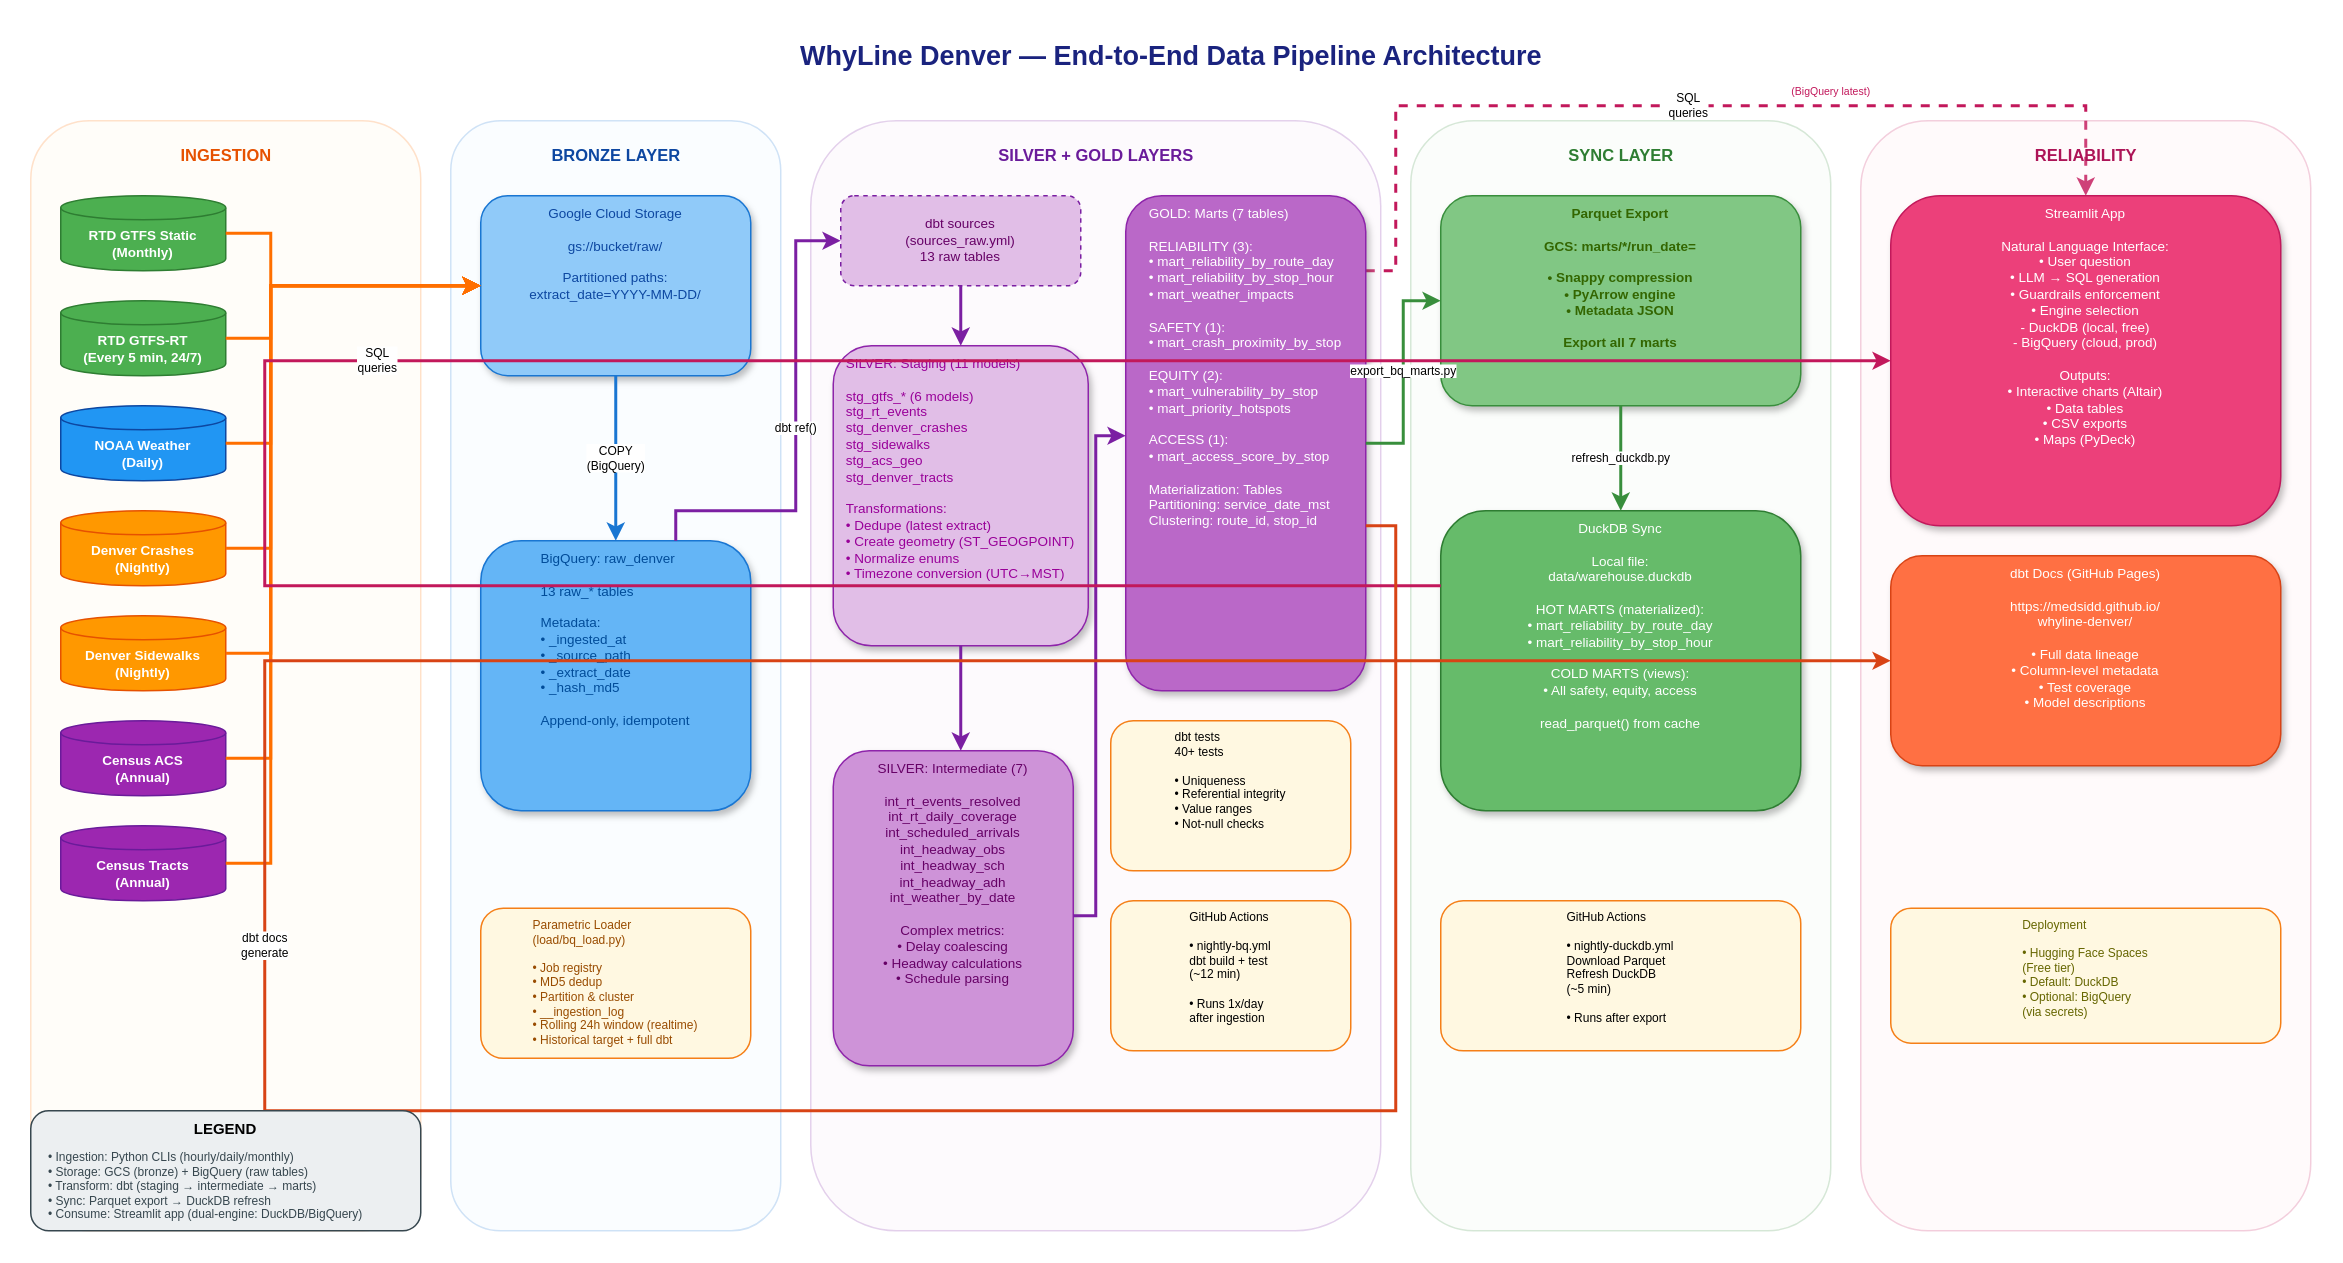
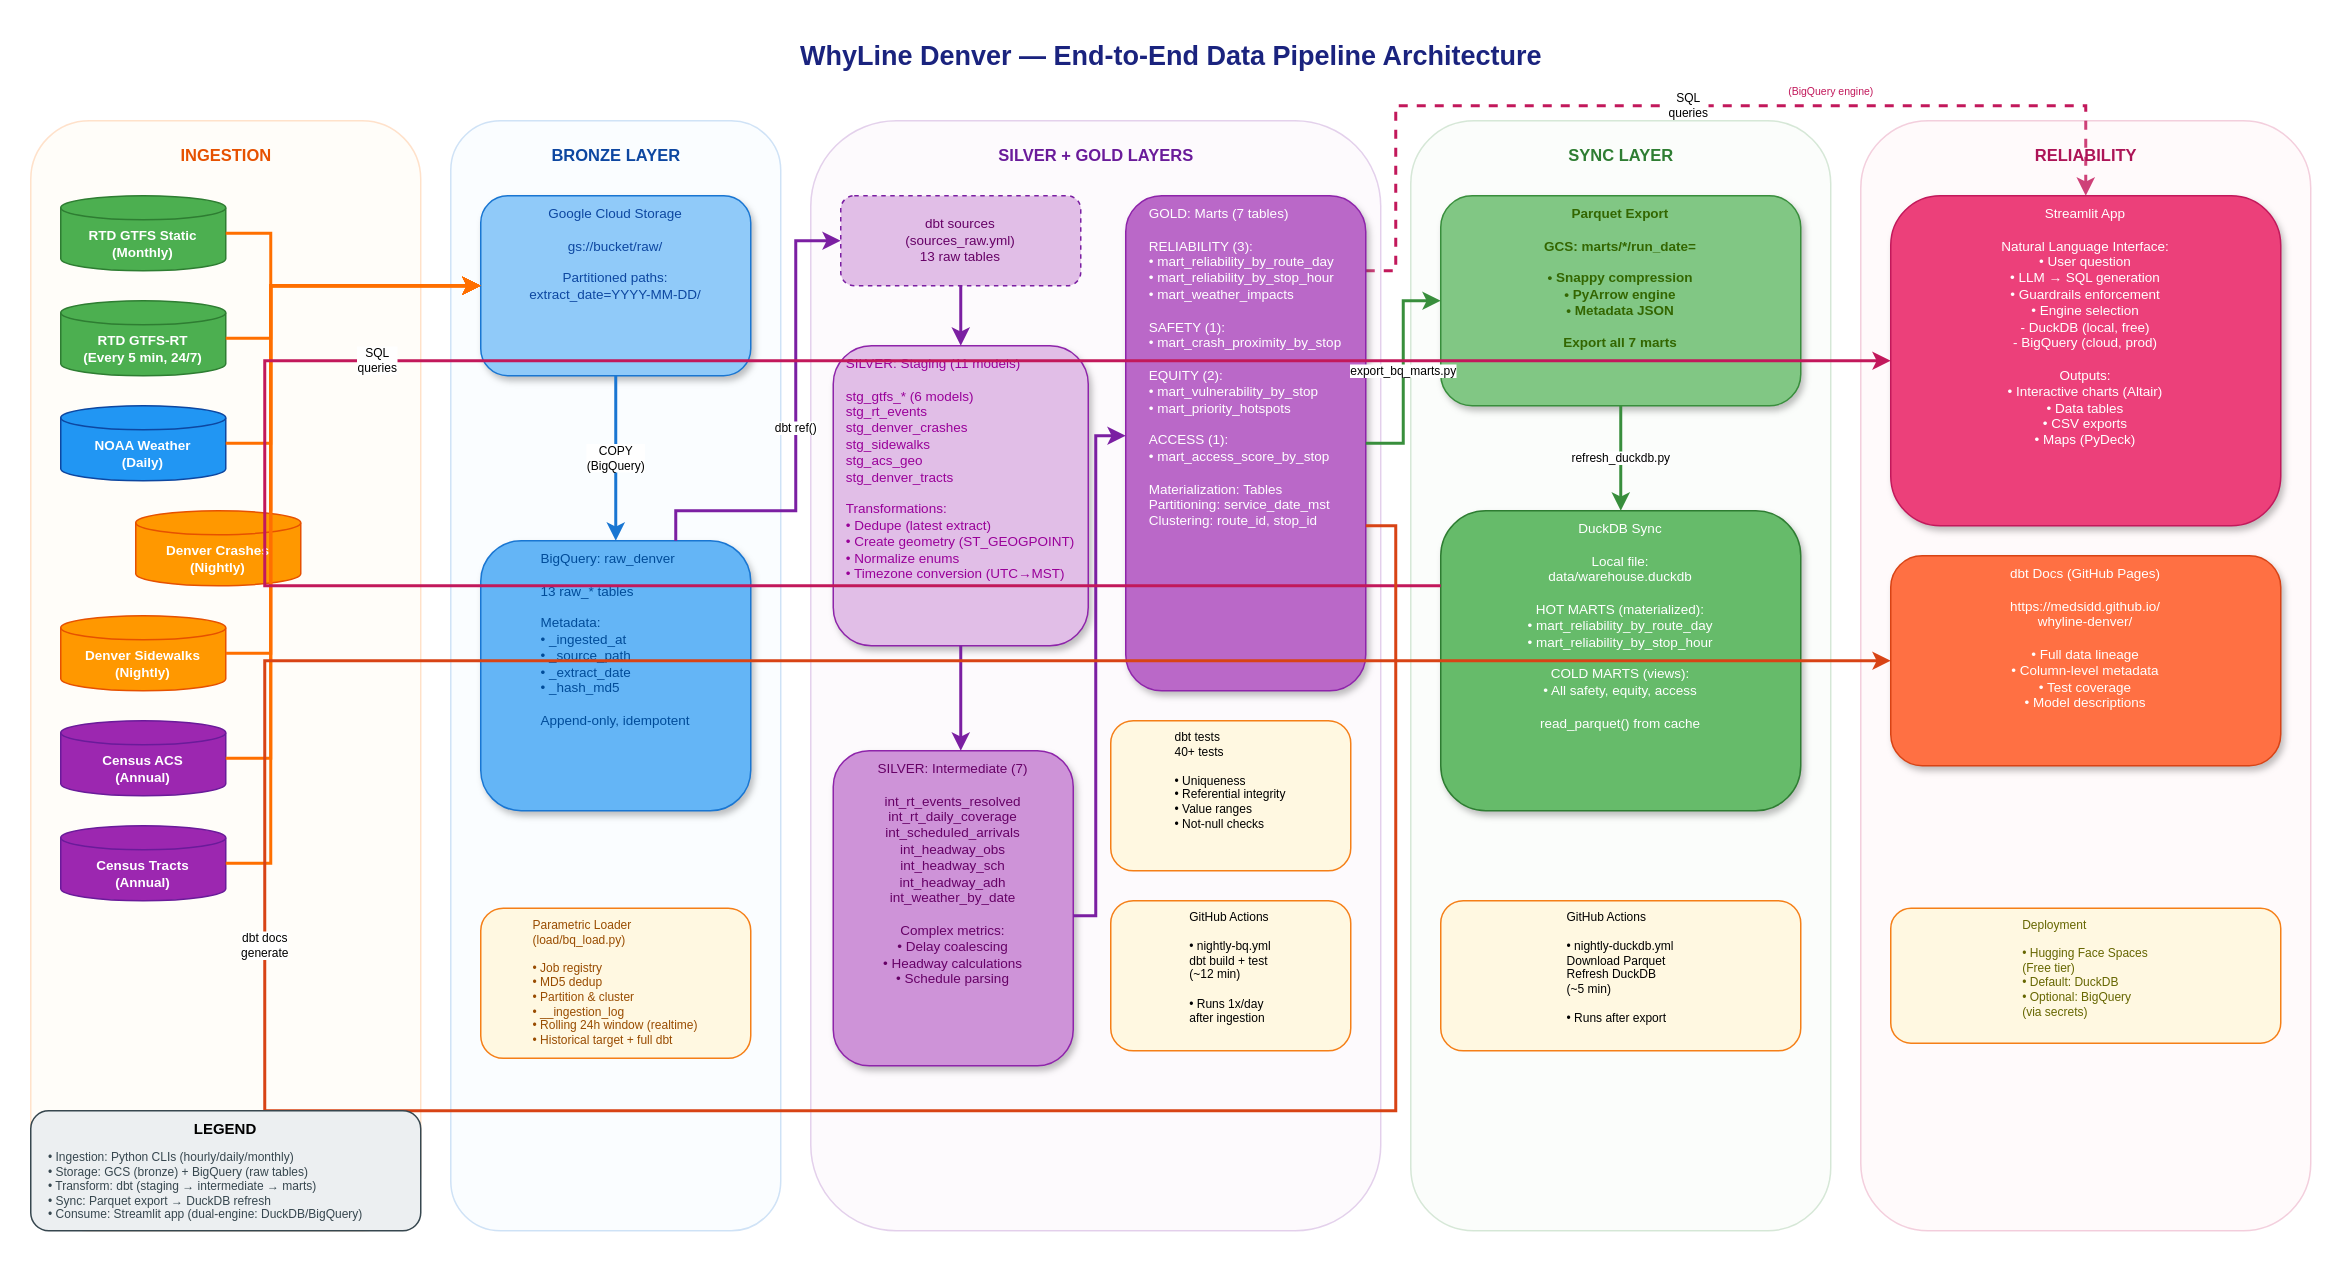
node "(BigQuery latest)": label "(BigQuery latest)" -> "(BigQuery engine)"
node "Denver Crashes (Nightly)": moved (143, 548) -> (218, 548)
